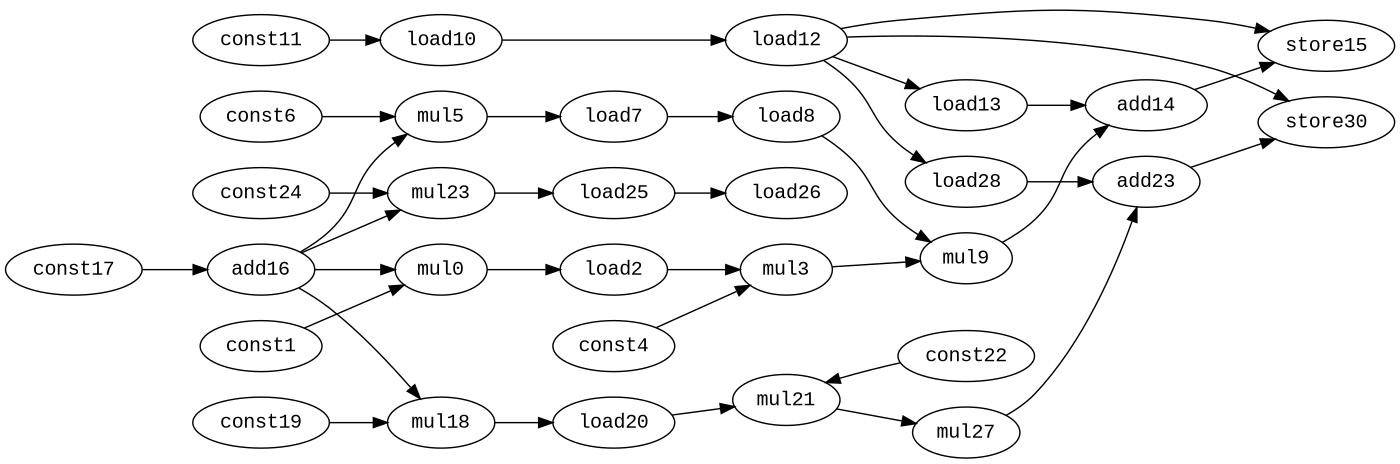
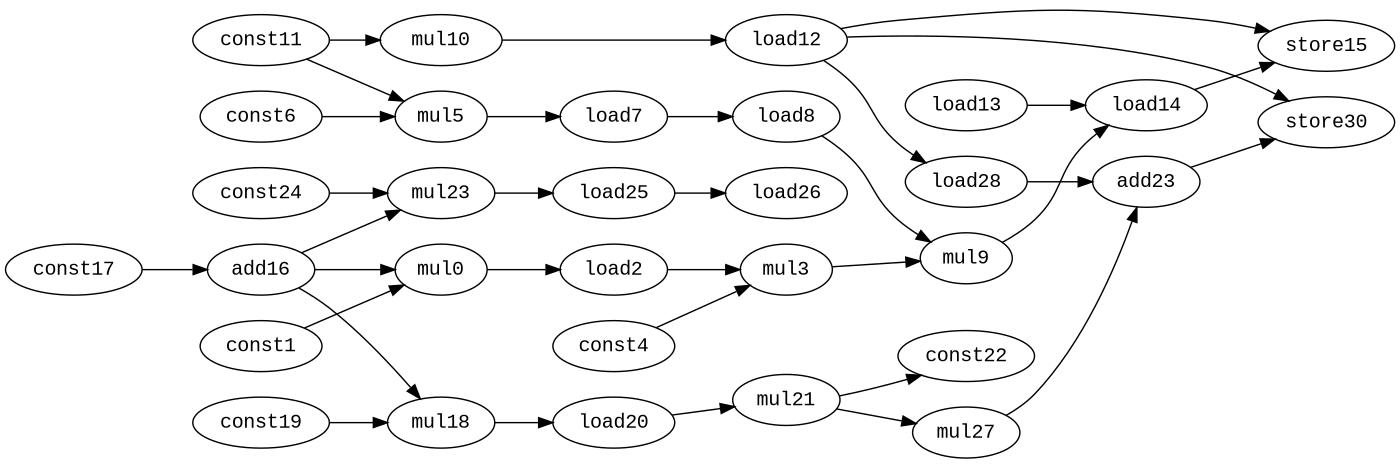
node "load10": label "load10" -> "mul10"
edge "load12" -> "load13": removed
node "add14": label "add14" -> "load14"
edge "add16" -> "mul5": now "const11" -> "mul5"
edge "const22" -> "mul21": reversed
